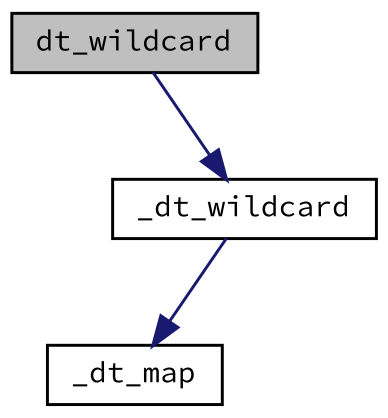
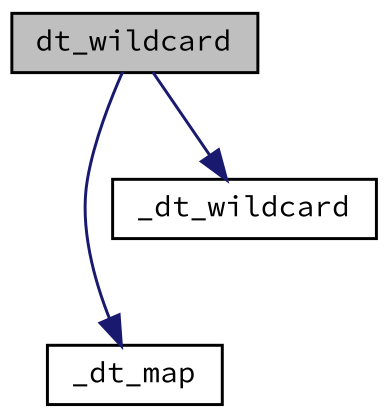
edge "_dt_wildcard" -> "_dt_map": now "dt_wildcard" -> "_dt_map"
